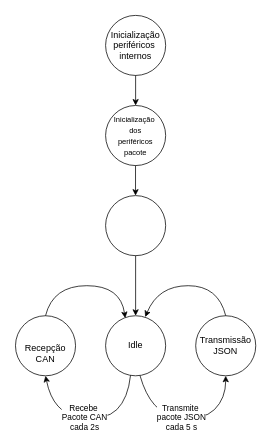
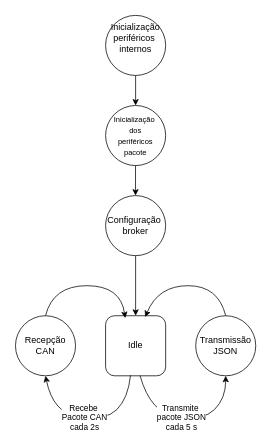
node "Inicialização periféricos internos": moved (135, 45) -> (135, 38)
node "Configuração broker": added
node "Idle": shape ellipse -> rounded rectangle
node "Recepção CAN": moved (45, 353) -> (45, 345)
